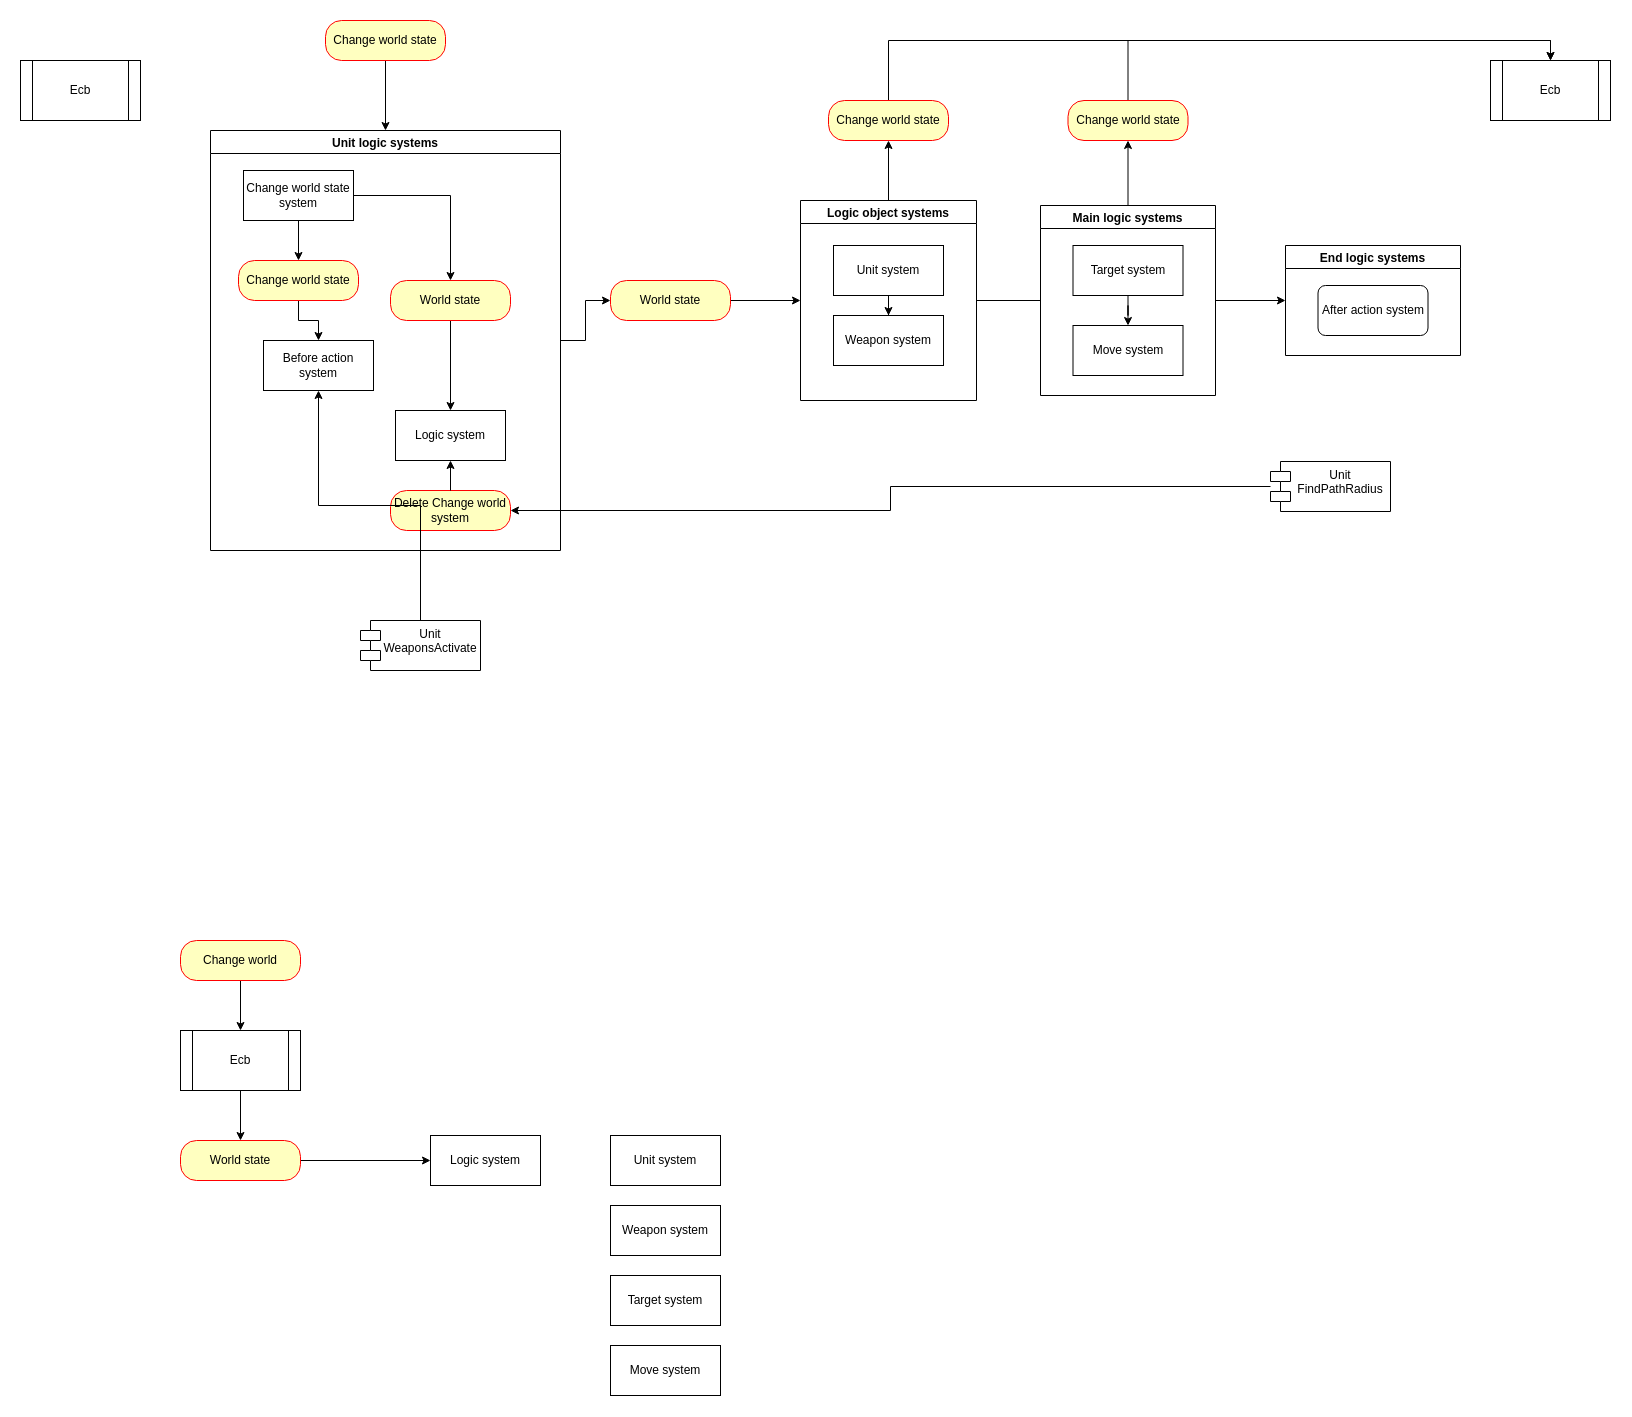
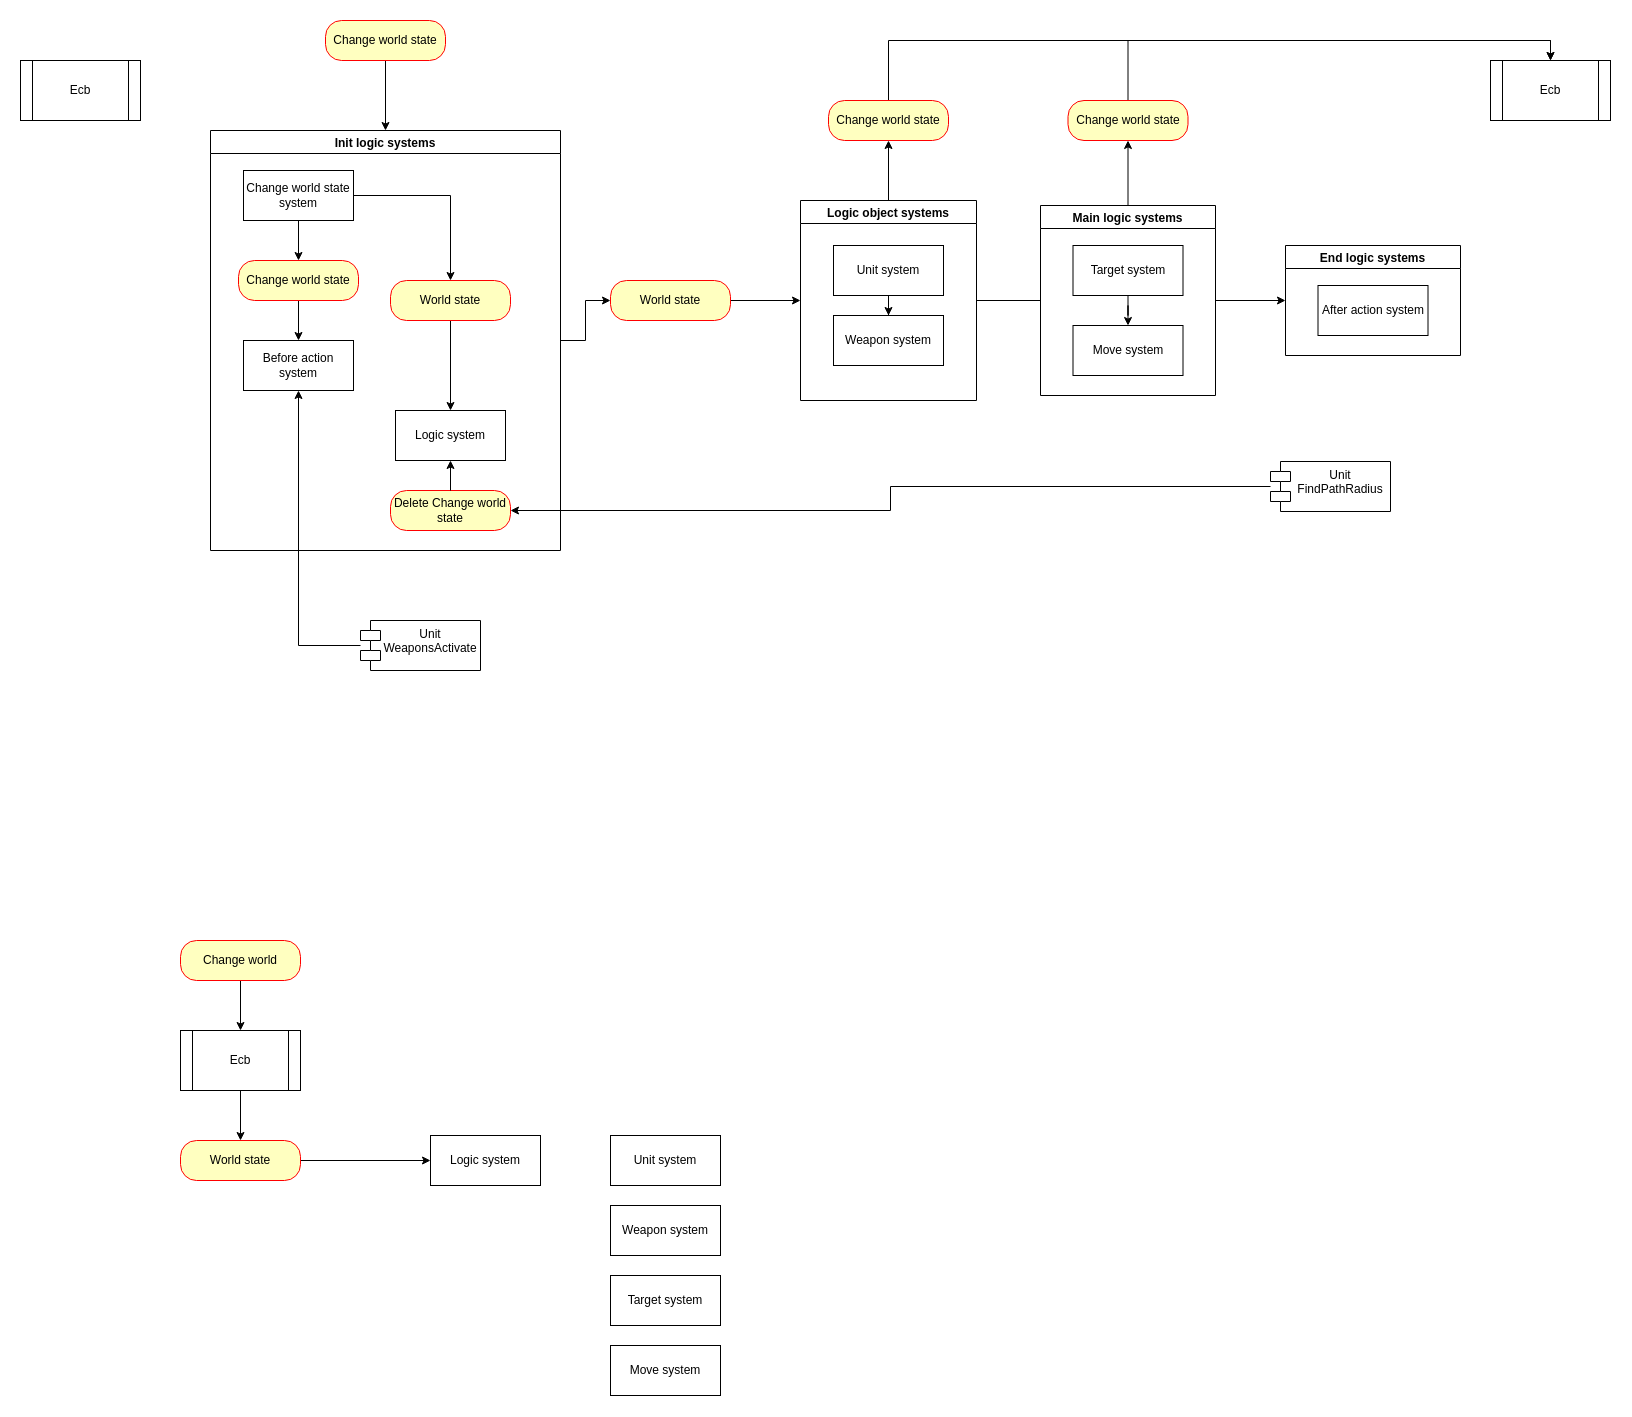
node "Unit logic systems": label "Unit logic systems" -> "Init logic systems"
node "After action system": shape rounded rectangle -> rectangle
node "Before action system": moved (319, 366) -> (299, 366)
node "Delete Change world system": label "Delete Change world system" -> "Delete Change world state"
